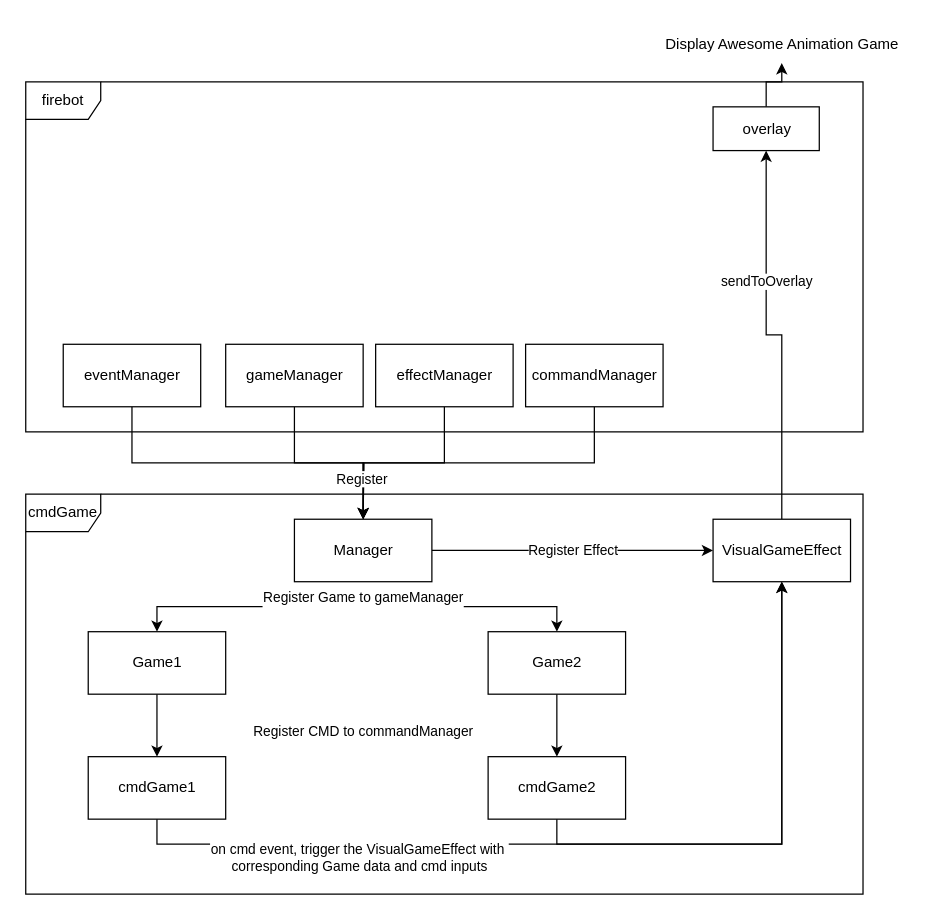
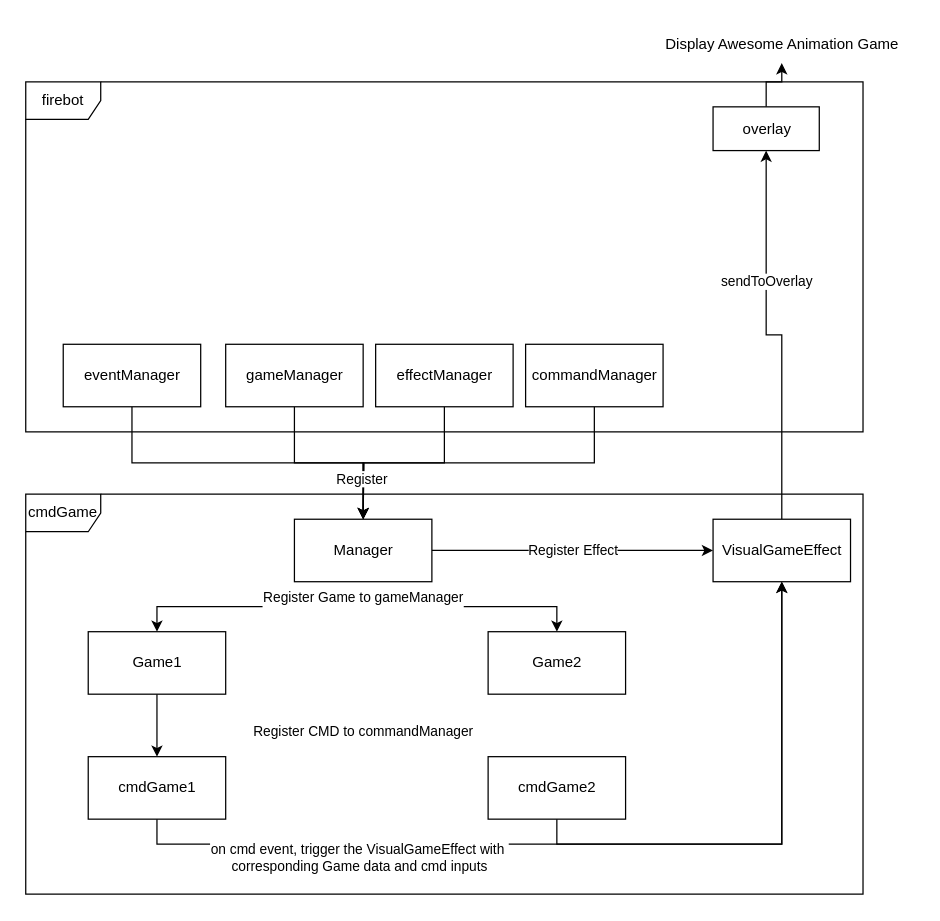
edge "Game2" -> "cmdGame2": removed
